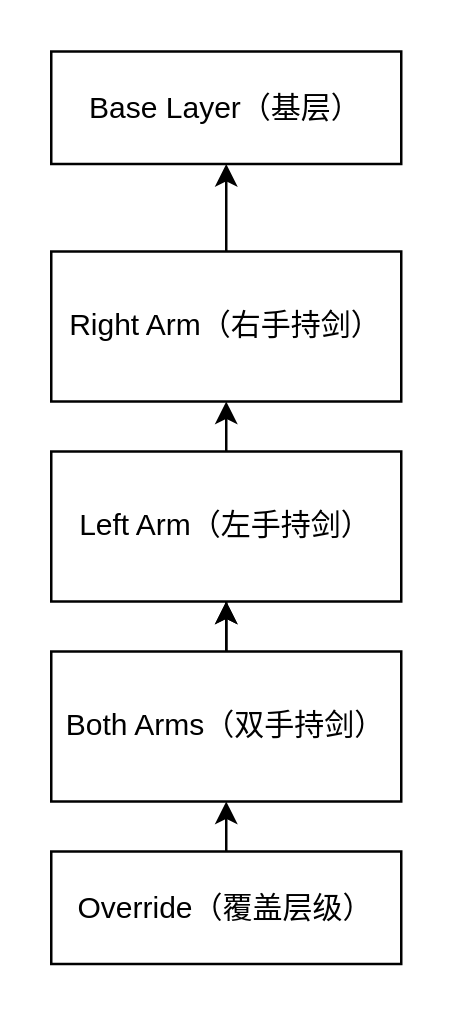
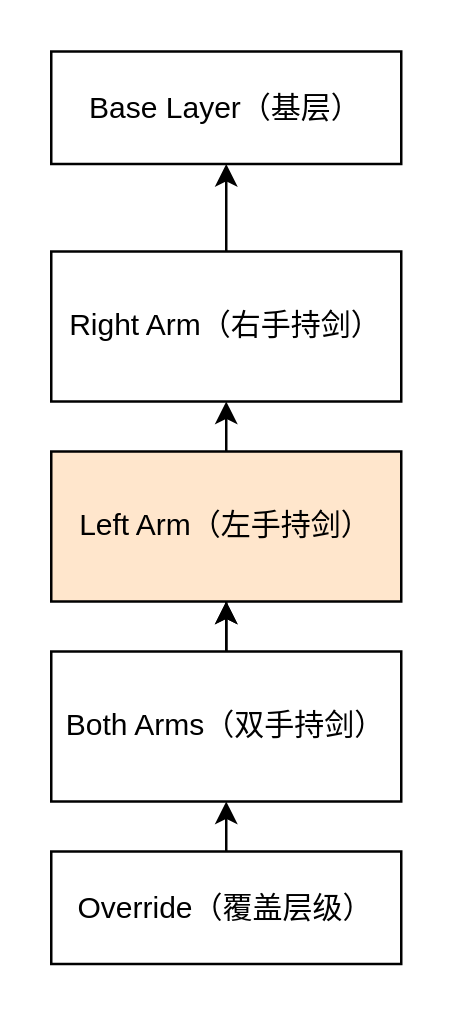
node "Left Arm（左手持剑）": fillcolor #ffffff -> #ffe6cc
